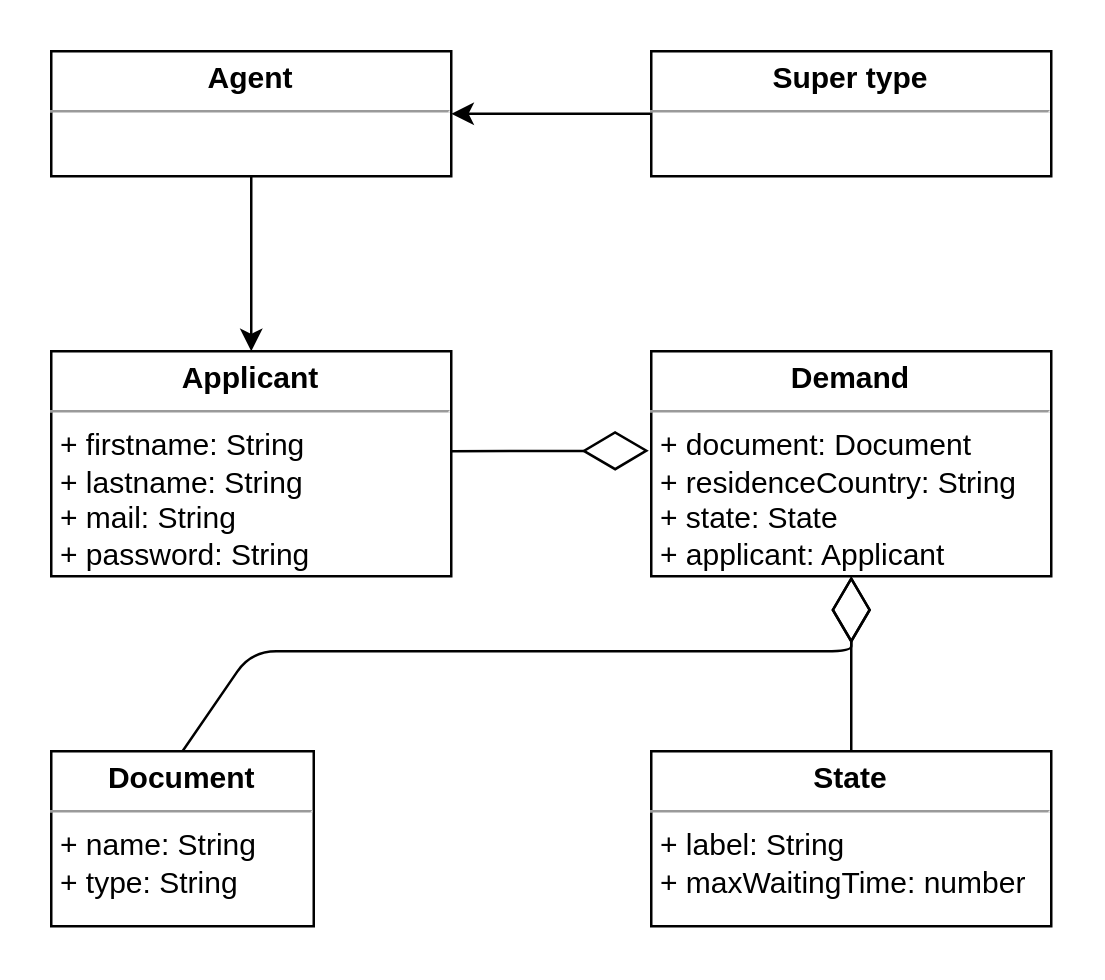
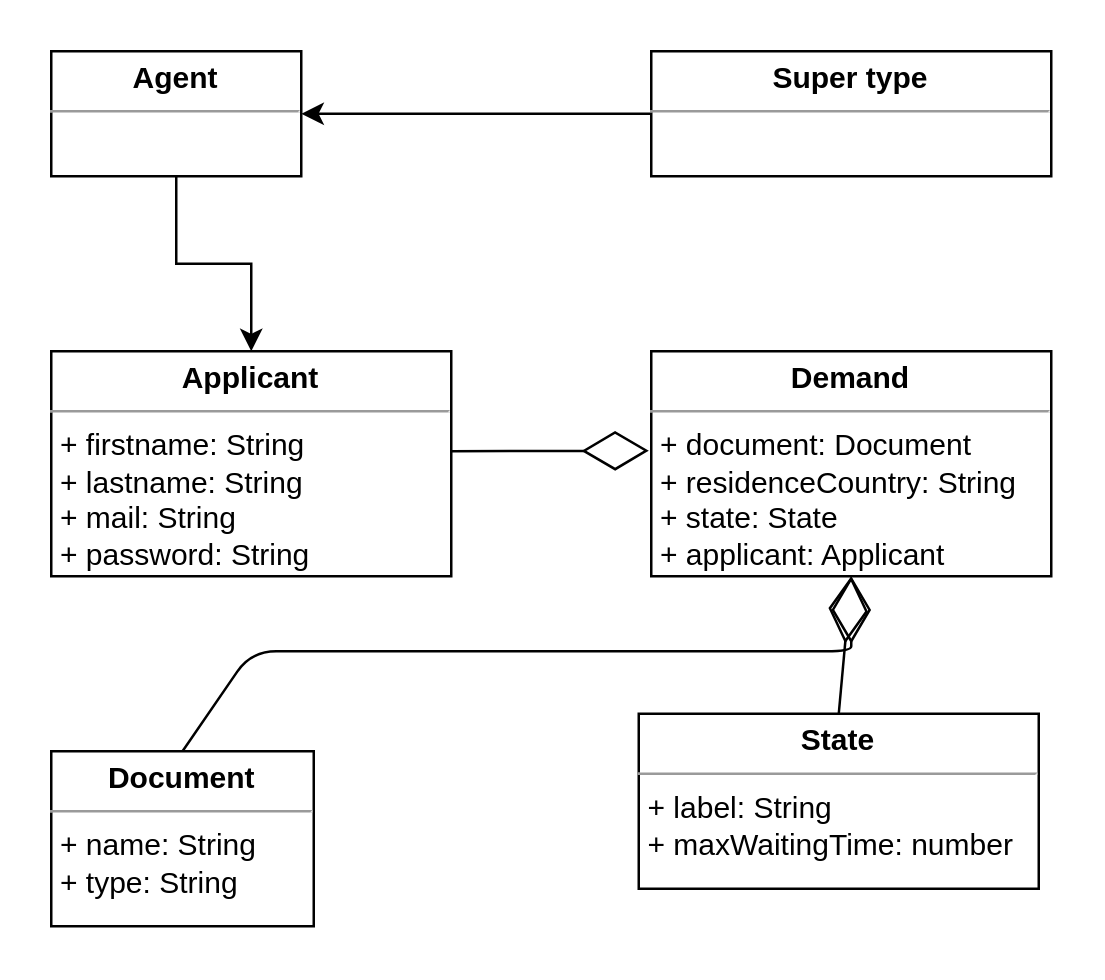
node "Agent": size 400x125 -> 250x125
node "State + label: String + maxWaitingTime: number": moved (851, 839) -> (839, 801)
